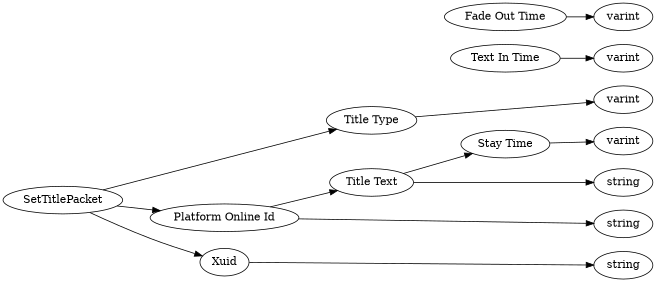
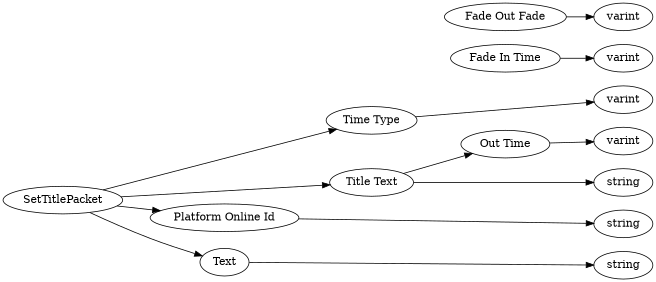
node "Fade Out Time": label "Fade Out Time" -> "Fade Out Fade"
node "Text In Time": label "Text In Time" -> "Fade In Time"
node "Title Type": label "Title Type" -> "Time Type"
node "Stay Time": label "Stay Time" -> "Out Time"
edge "Platform Online Id" -> "Title Text": now "SetTitlePacket" -> "Title Text"
node "Xuid": label "Xuid" -> "Text"
